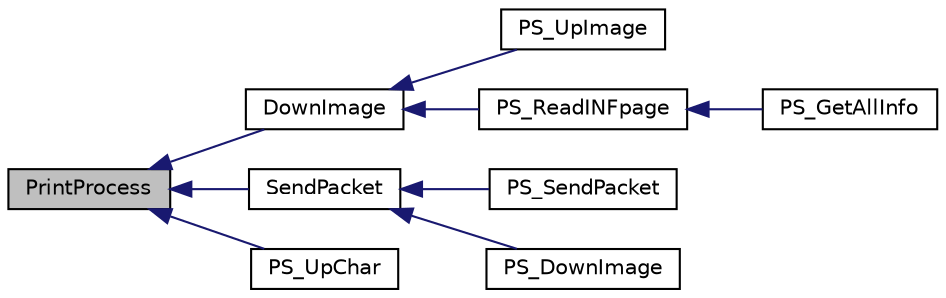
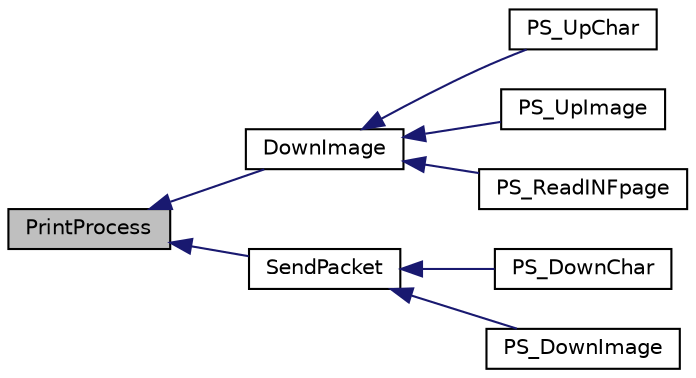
node "PS_GetAllInfo": removed
node "PS_SendPacket": label "PS_SendPacket" -> "PS_DownChar"
edge "PS_UpChar" -> "PrintProcess": now "PS_UpChar" -> "DownImage"
